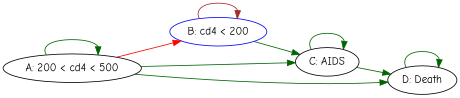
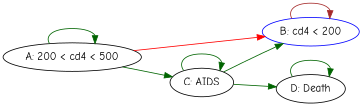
edge "B: cd4 < 200" -> "C: AIDS": reversed
edge "A: 200 < cd4 < 500" -> "D: Death": removed
